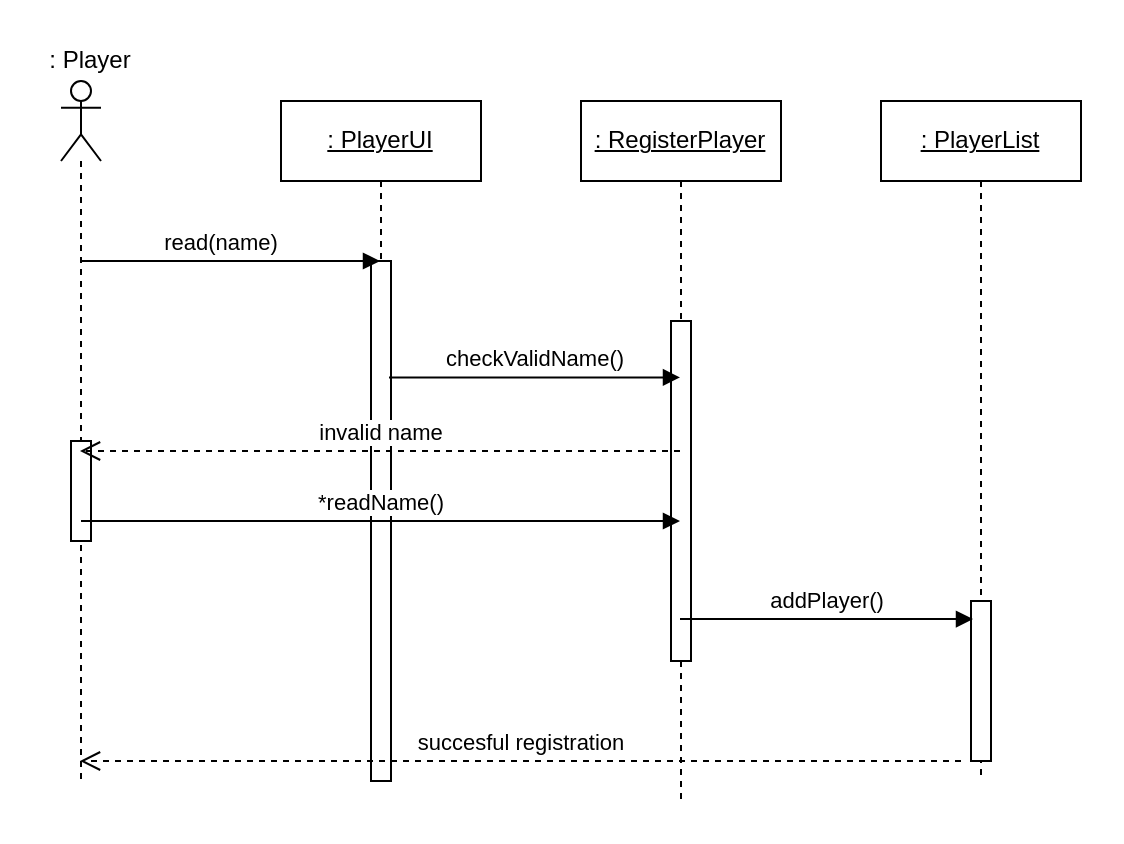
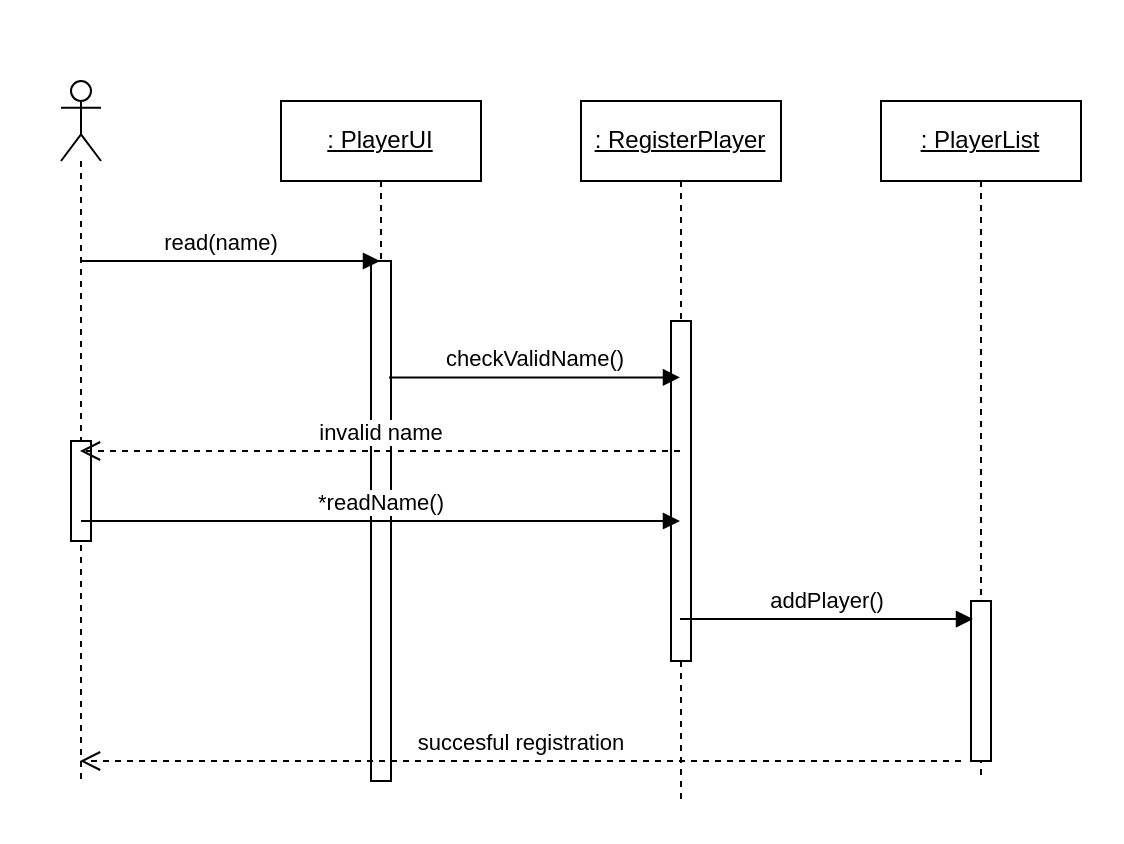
node ": Player": removed
